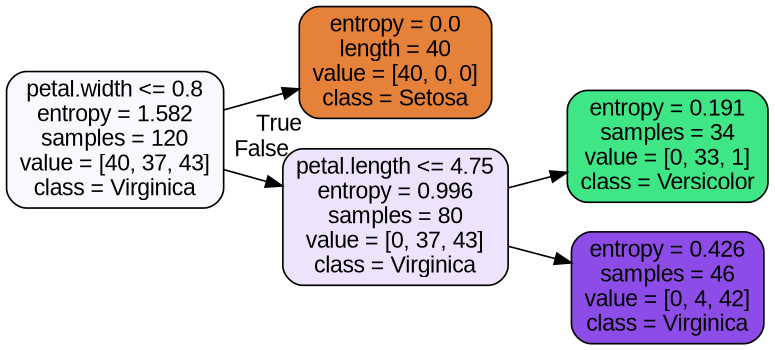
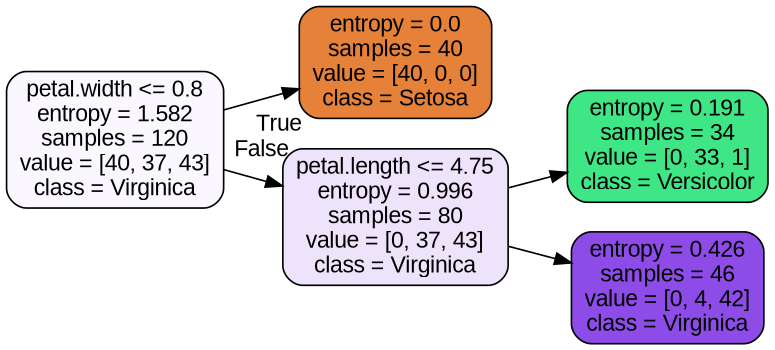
node "entropy = 0.0 length = 40 value = [40, 0, 0] class = Setosa": label "entropy = 0.0 length = 40 value = [40, 0, 0] class = Setosa" -> "entropy = 0.0 samples = 40 value = [40, 0, 0] class = Setosa"
